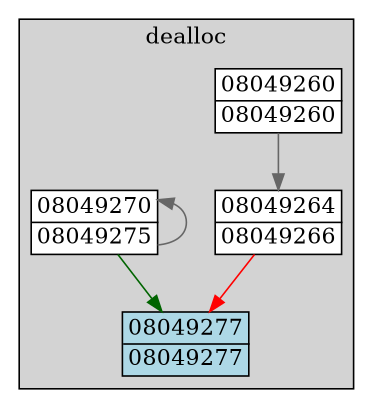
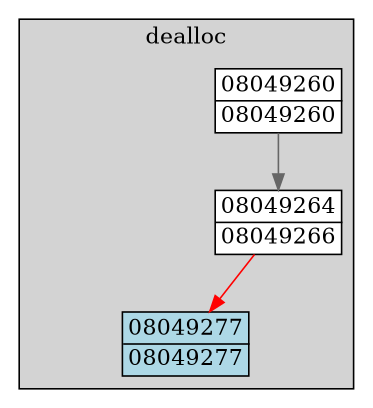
node "08049270": removed
